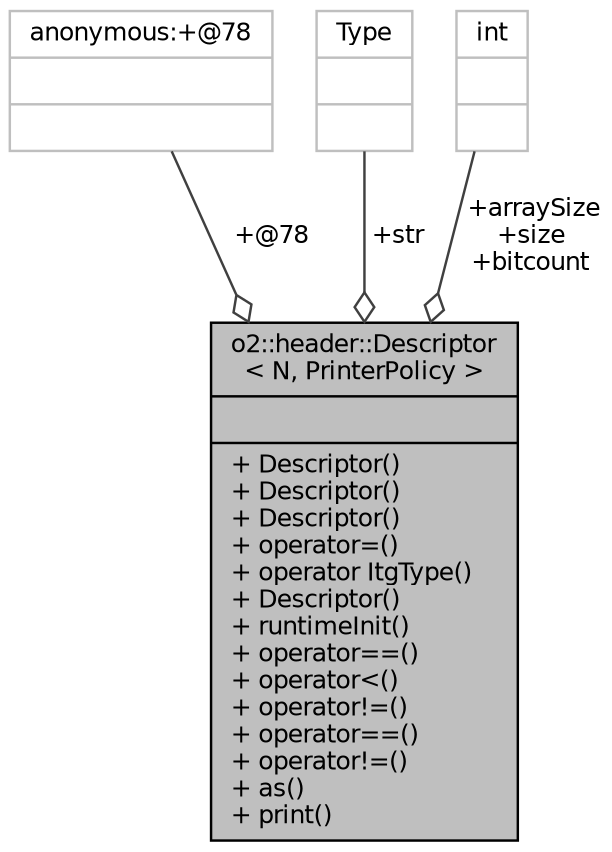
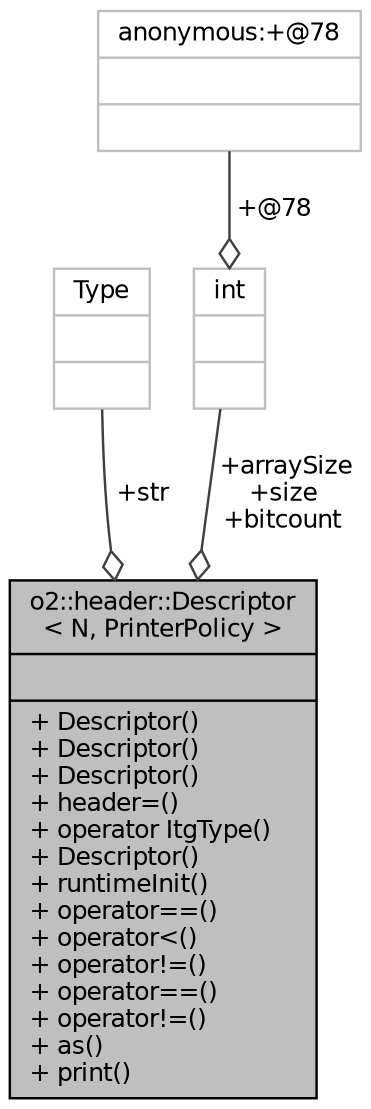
edge "anonymous:+@78" -> "o2::header::Descriptor": now "anonymous:+@78" -> "int"
node "o2::header::Descriptor": text "+ operator=()" -> "+ header=()"
